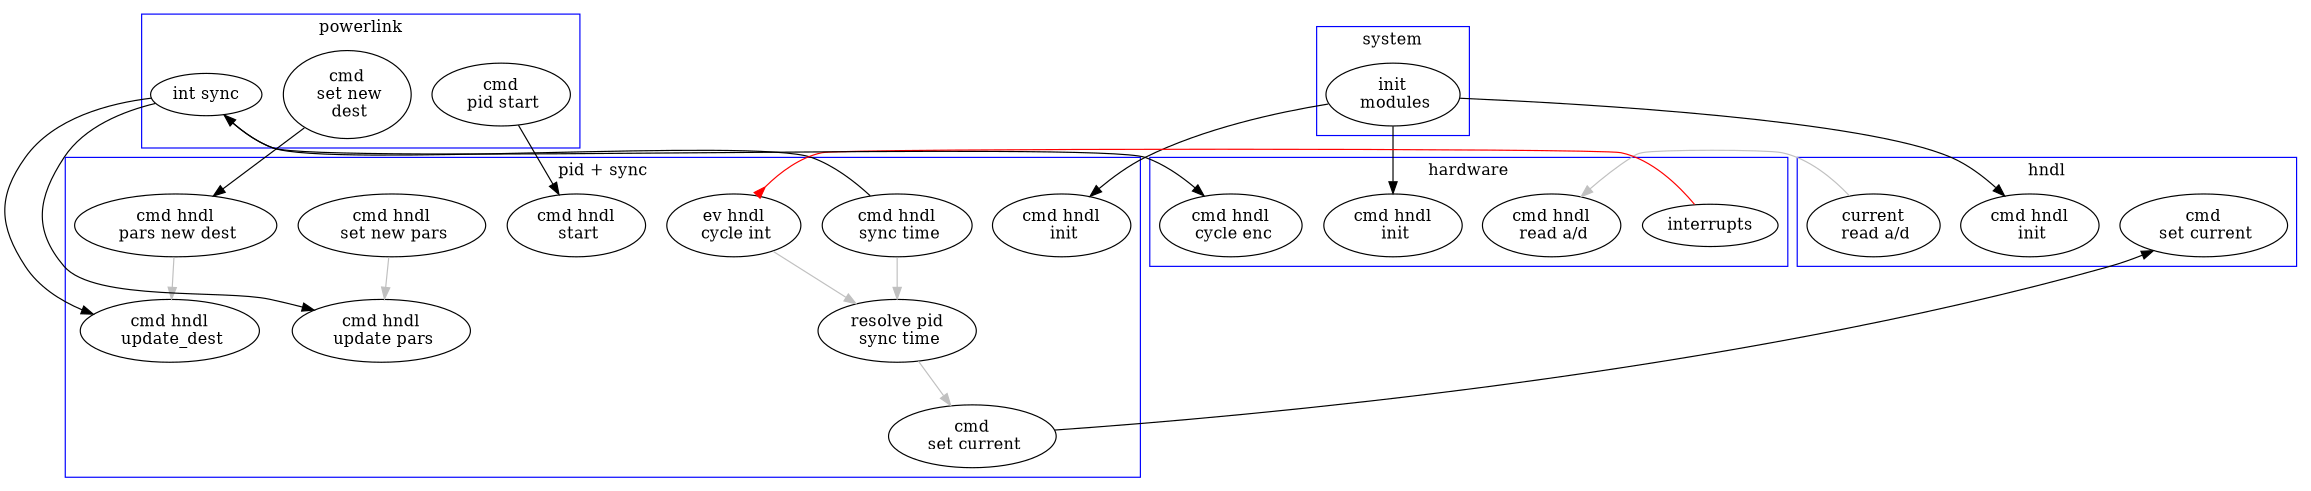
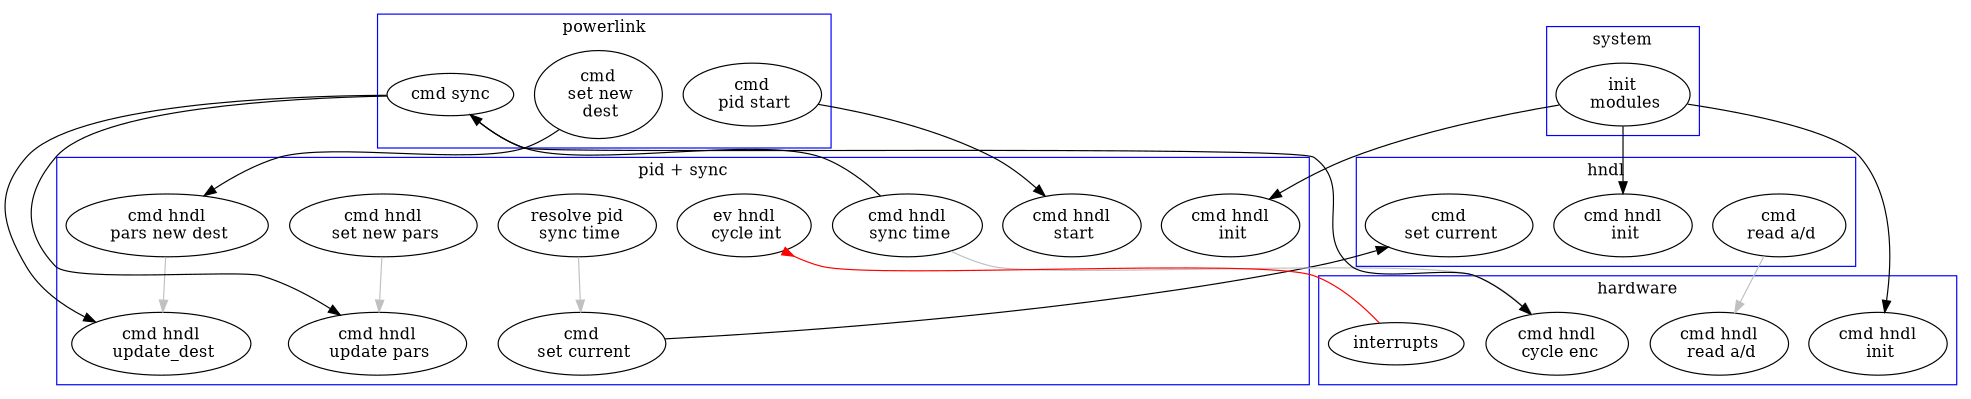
node "int sync": label "int sync" -> "cmd sync"
node "current read a/d": label "current read a/d" -> "cmd read a/d"
edge "cmd hndl sync time" -> "resolve pid sync time": now "cmd hndl sync time" -> "cmd hndl cycle enc"
edge "ev hndl cycle int" -> "resolve pid sync time": removed
